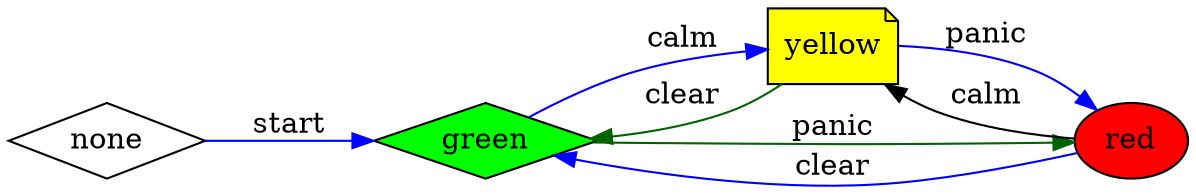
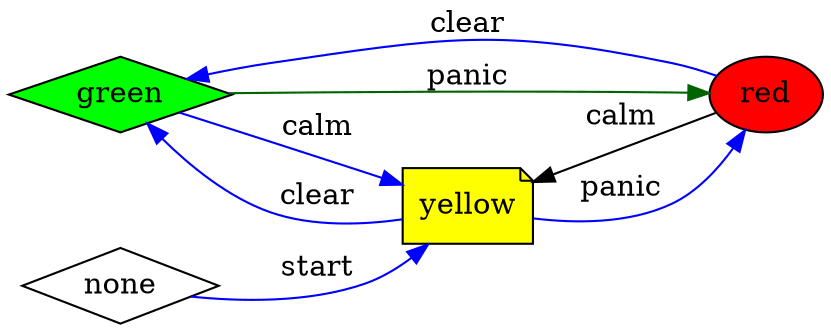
edge "yellow" -> "green": color darkgreen -> blue
edge "none" -> "green": now "none" -> "yellow"
